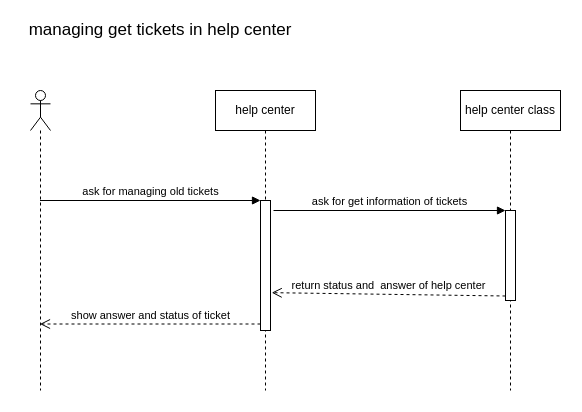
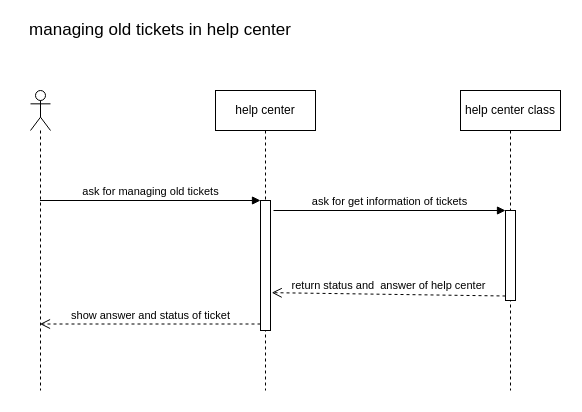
node "managing get tickets in help center": label "managing get tickets in help center" -> "managing old tickets in help center"
